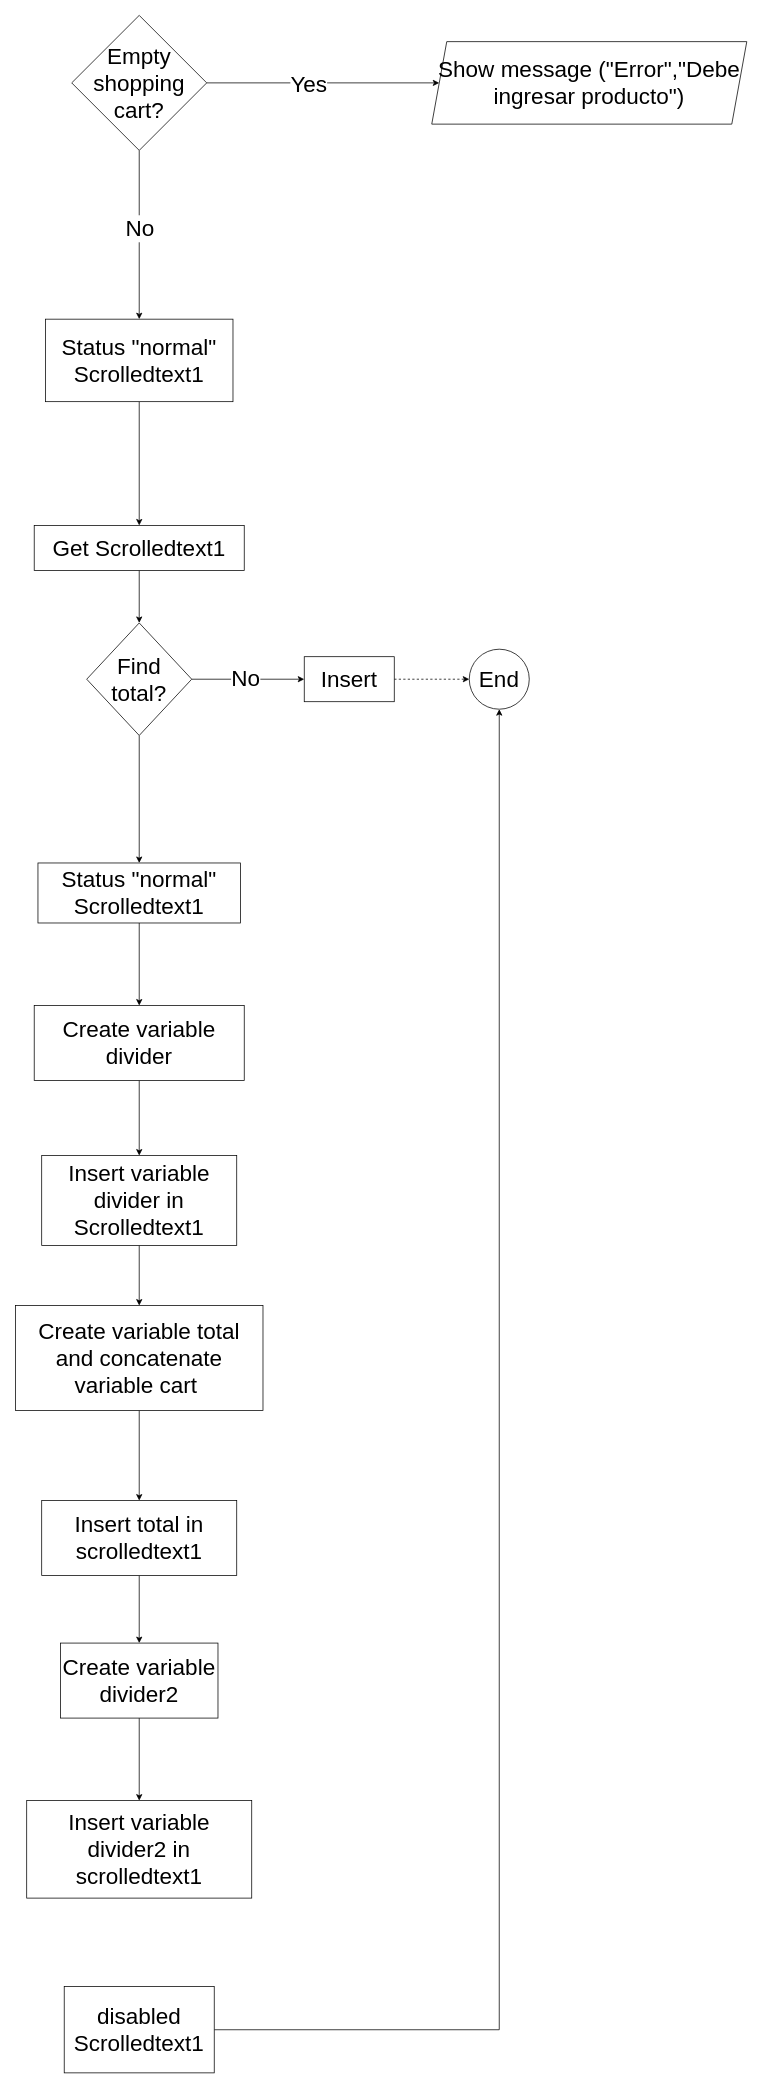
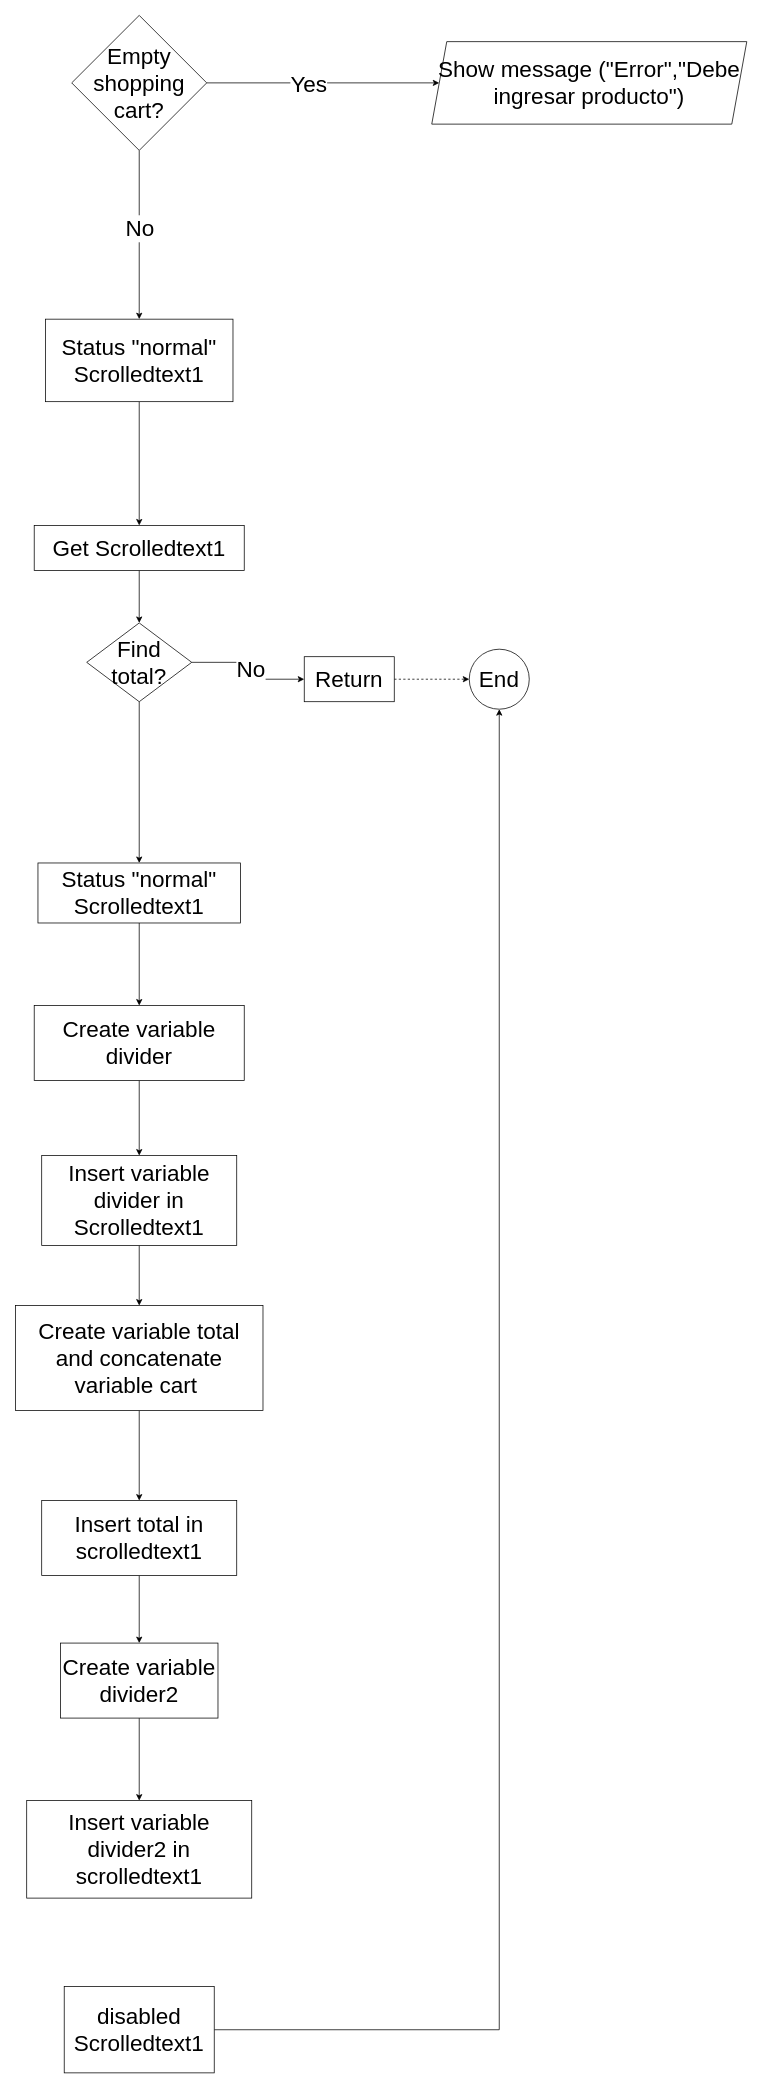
node "Find total?": size 105x113 -> 105x79
node "Insert": label "Insert" -> "Return"
